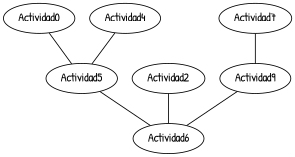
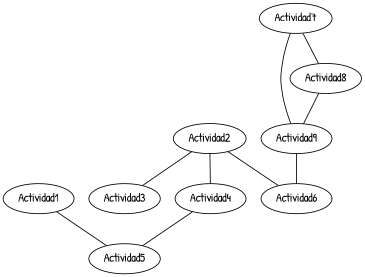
node "Actividad0": label "Actividad0" -> "Actividad1"
node "Actividad8": added
edge "Actividad5" -- "Actividad6": removed
edge "Actividad2" -- "Actividad4": added
node "Actividad3": added
